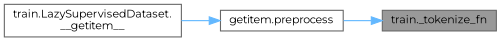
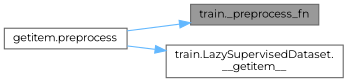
edge "train.LazySupervisedDataset. __getitem__" -> "getitem.preprocess": reversed
node "train._tokenize_fn": label "train._tokenize_fn" -> "train._preprocess_fn"
